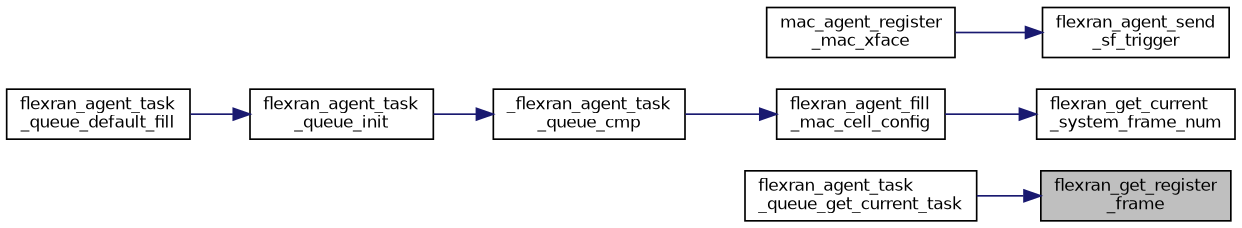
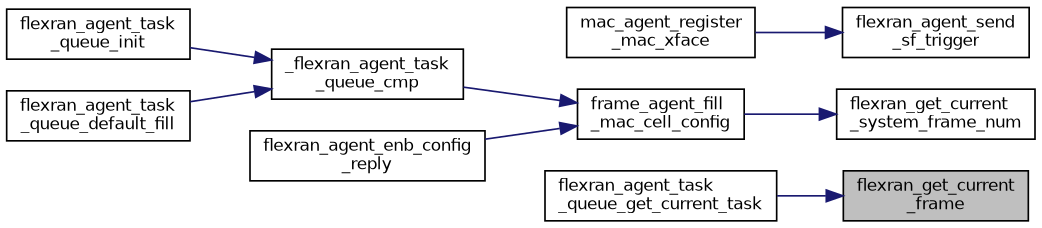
edge "flexran_agent_task _queue_default_fill" -> "flexran_agent_task _queue_init": now "flexran_agent_task _queue_default_fill" -> "_flexran_agent_task _queue_cmp"
node "flexran_agent_fill _mac_cell_config": label "flexran_agent_fill _mac_cell_config" -> "frame_agent_fill _mac_cell_config"
node "flexran_agent_enb_config _reply": added
node "flexran_get_register _frame": label "flexran_get_register _frame" -> "flexran_get_current _frame"
